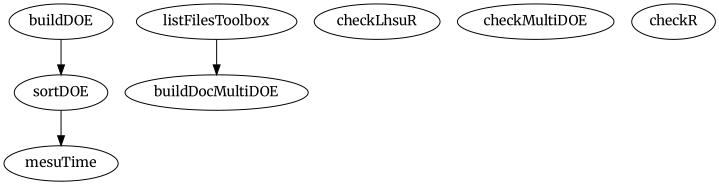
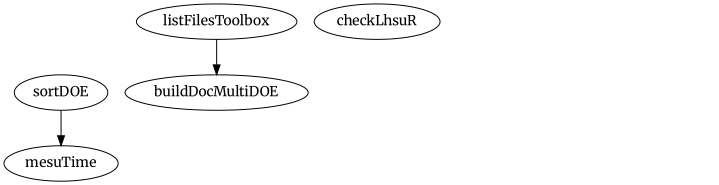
node "buildDOE": removed
node "checkMultiDOE": removed
node "checkR": removed
